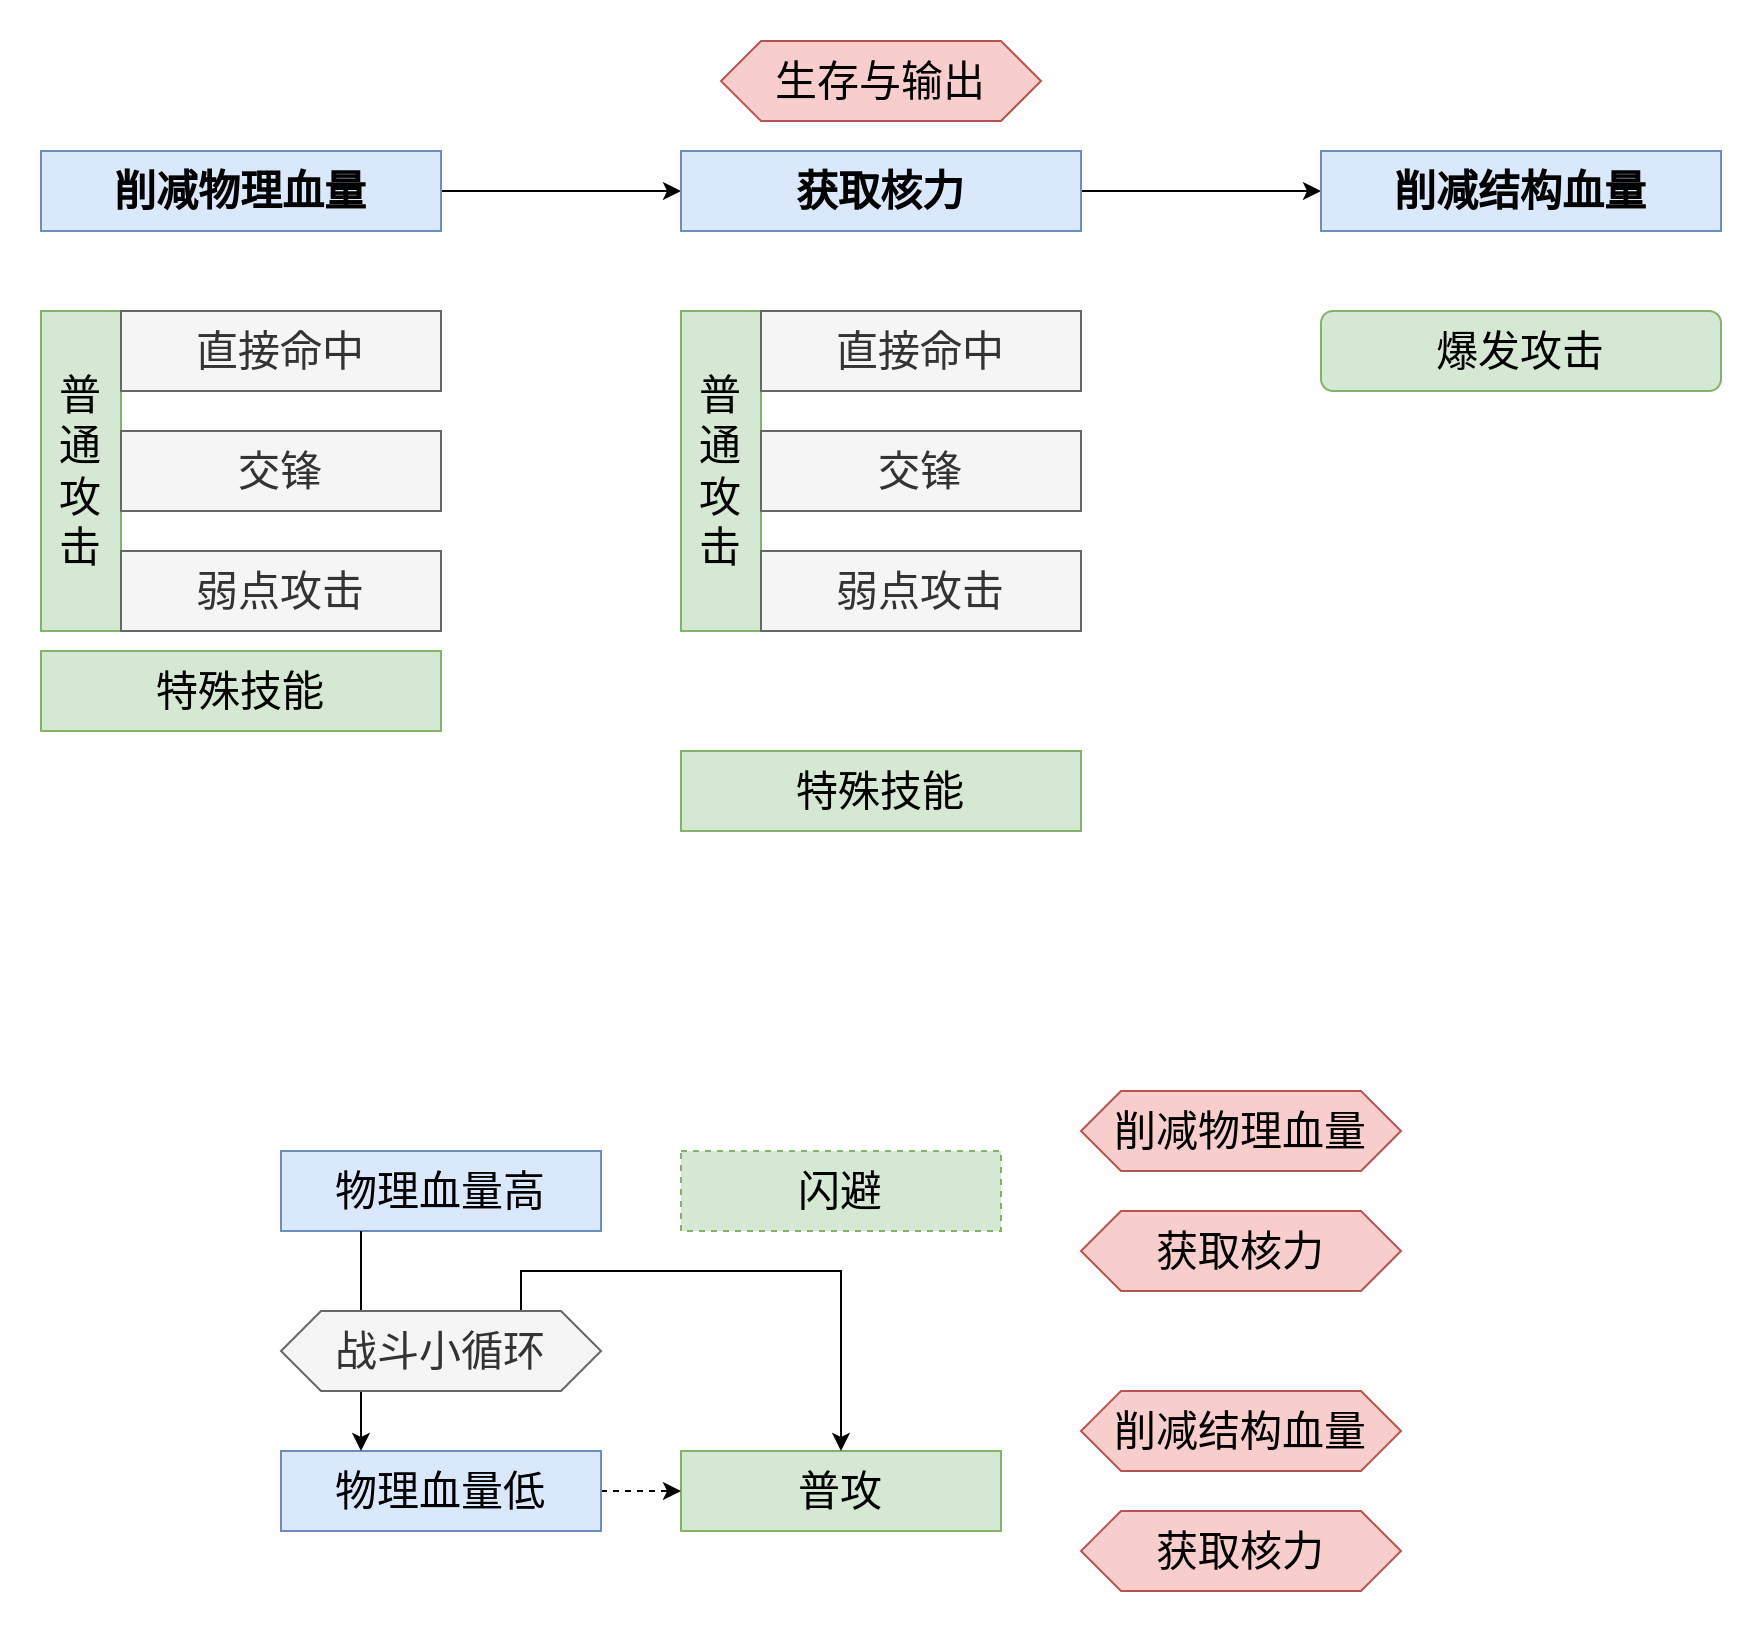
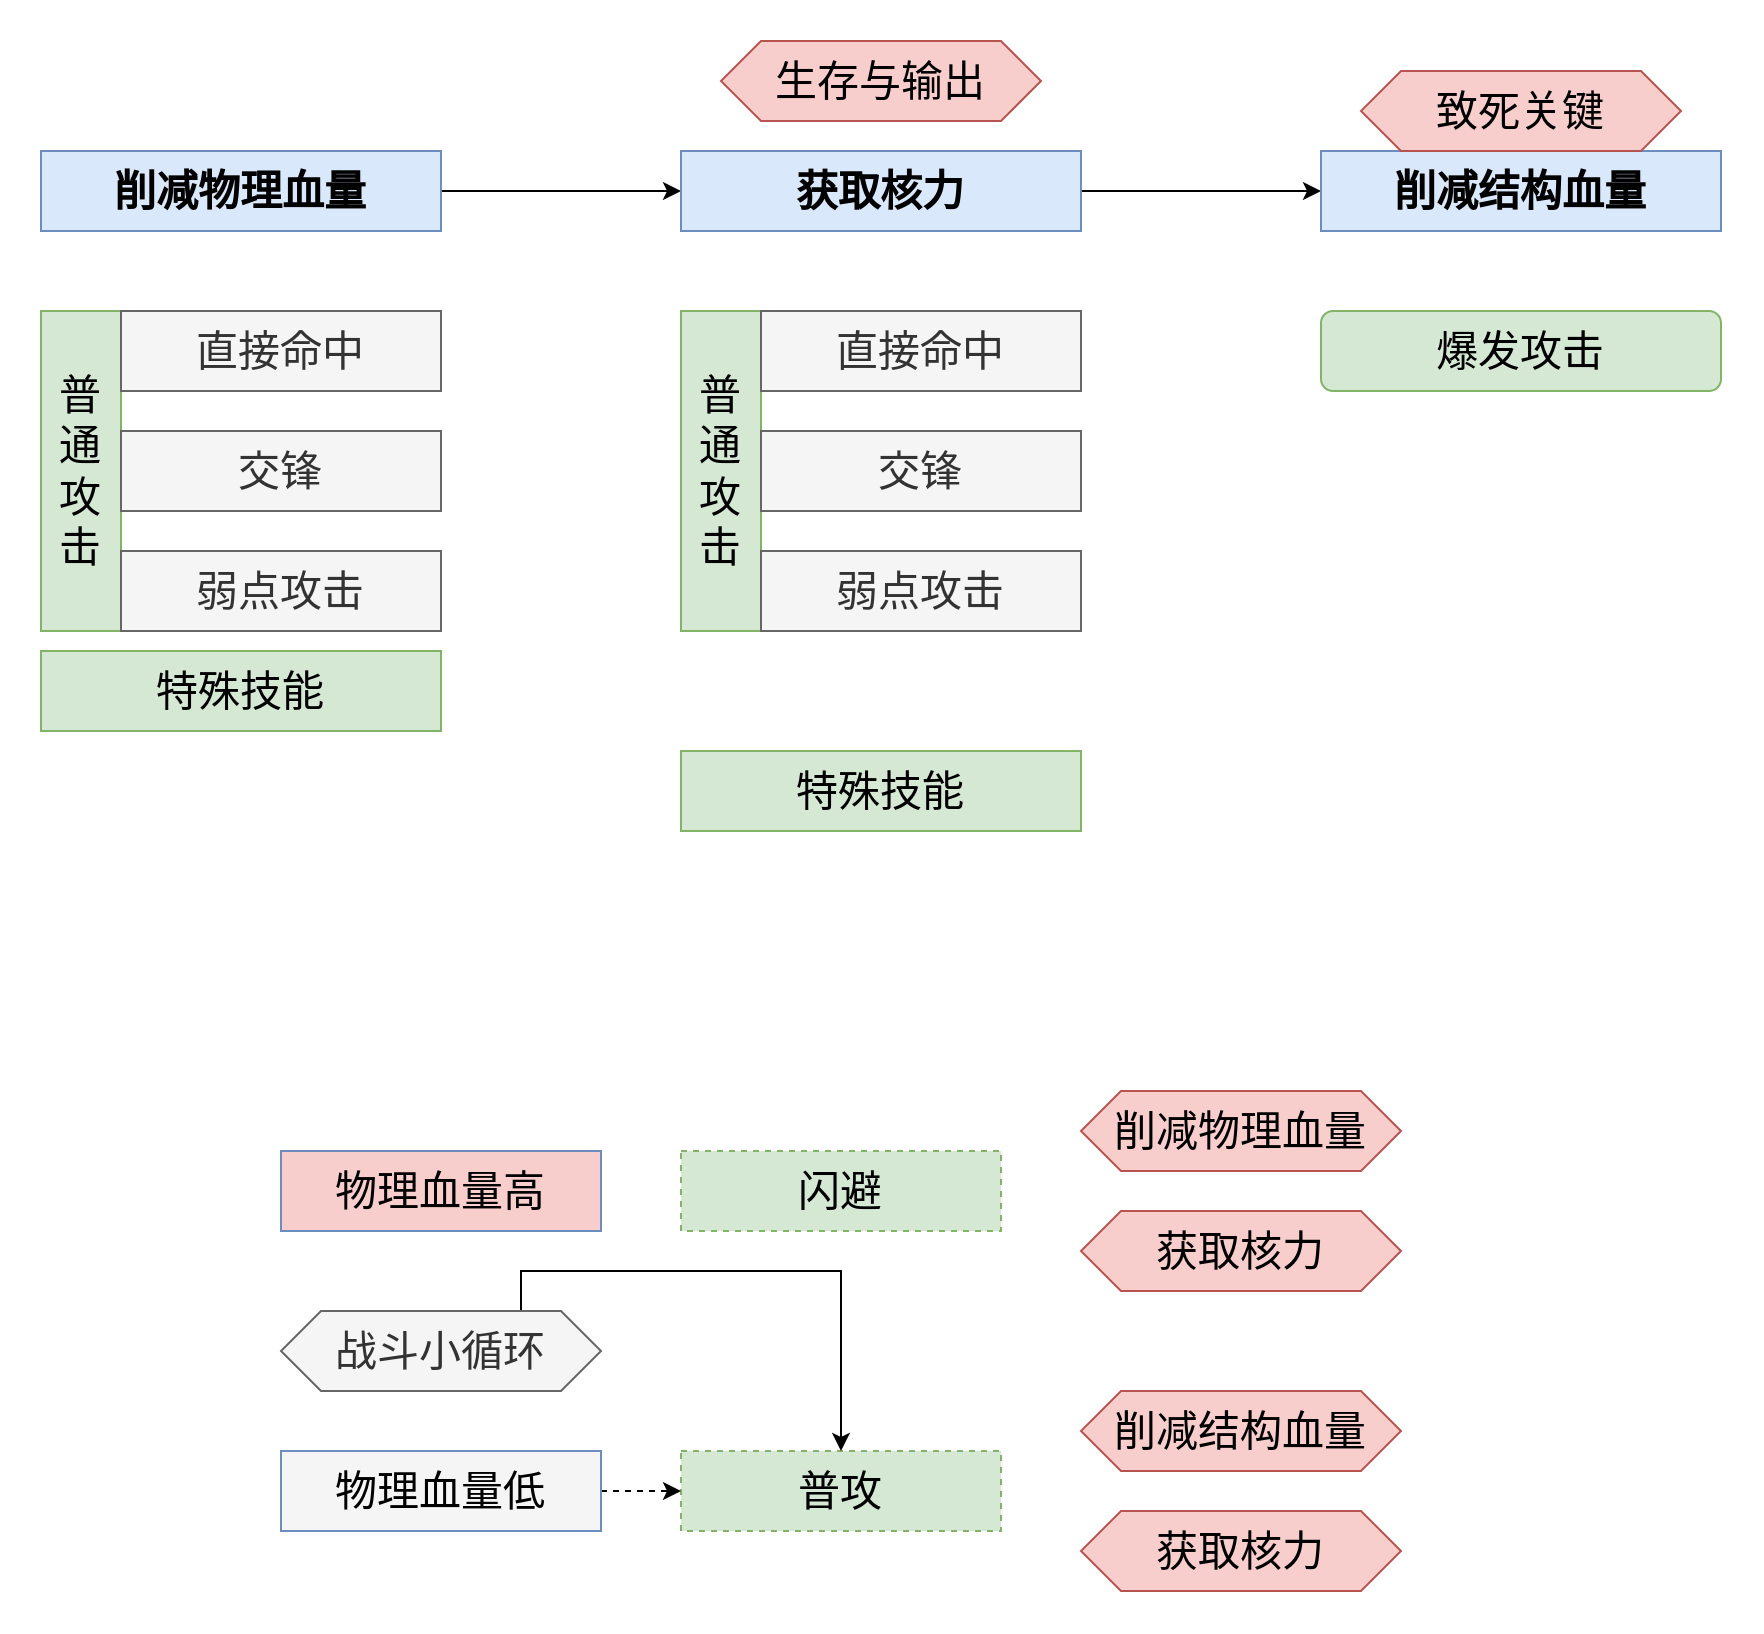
node "致死关键": added
node "物理血量高": fillcolor #dae8fc -> #f8cecc
edge "物理血量高" -> "物理血量低": removed
node "物理血量低": fillcolor #dae8fc -> #f5f5f5
node "普攻": style solid -> dashed
